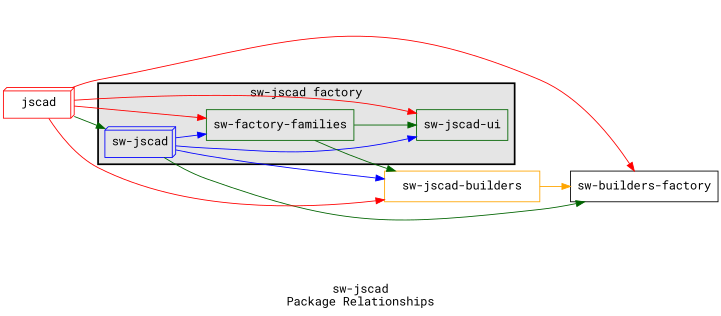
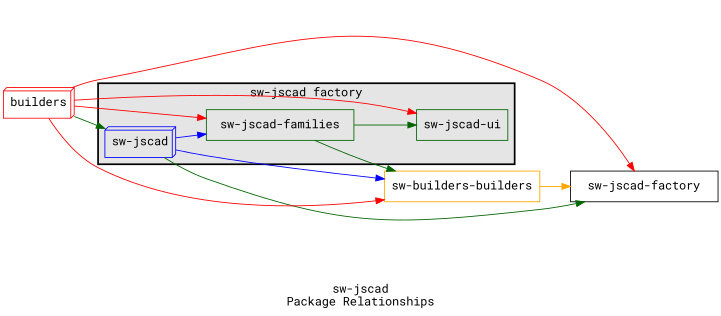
node "jscad": label "jscad" -> "builders"
node "sw-factory-families": label "sw-factory-families" -> "sw-jscad-families"
edge "sw-jscad" -> "sw-jscad-ui": removed
node "sw-jscad-builders": label "sw-jscad-builders" -> "sw-builders-builders"
node "sw-builders-factory": label "sw-builders-factory" -> "sw-jscad-factory"
